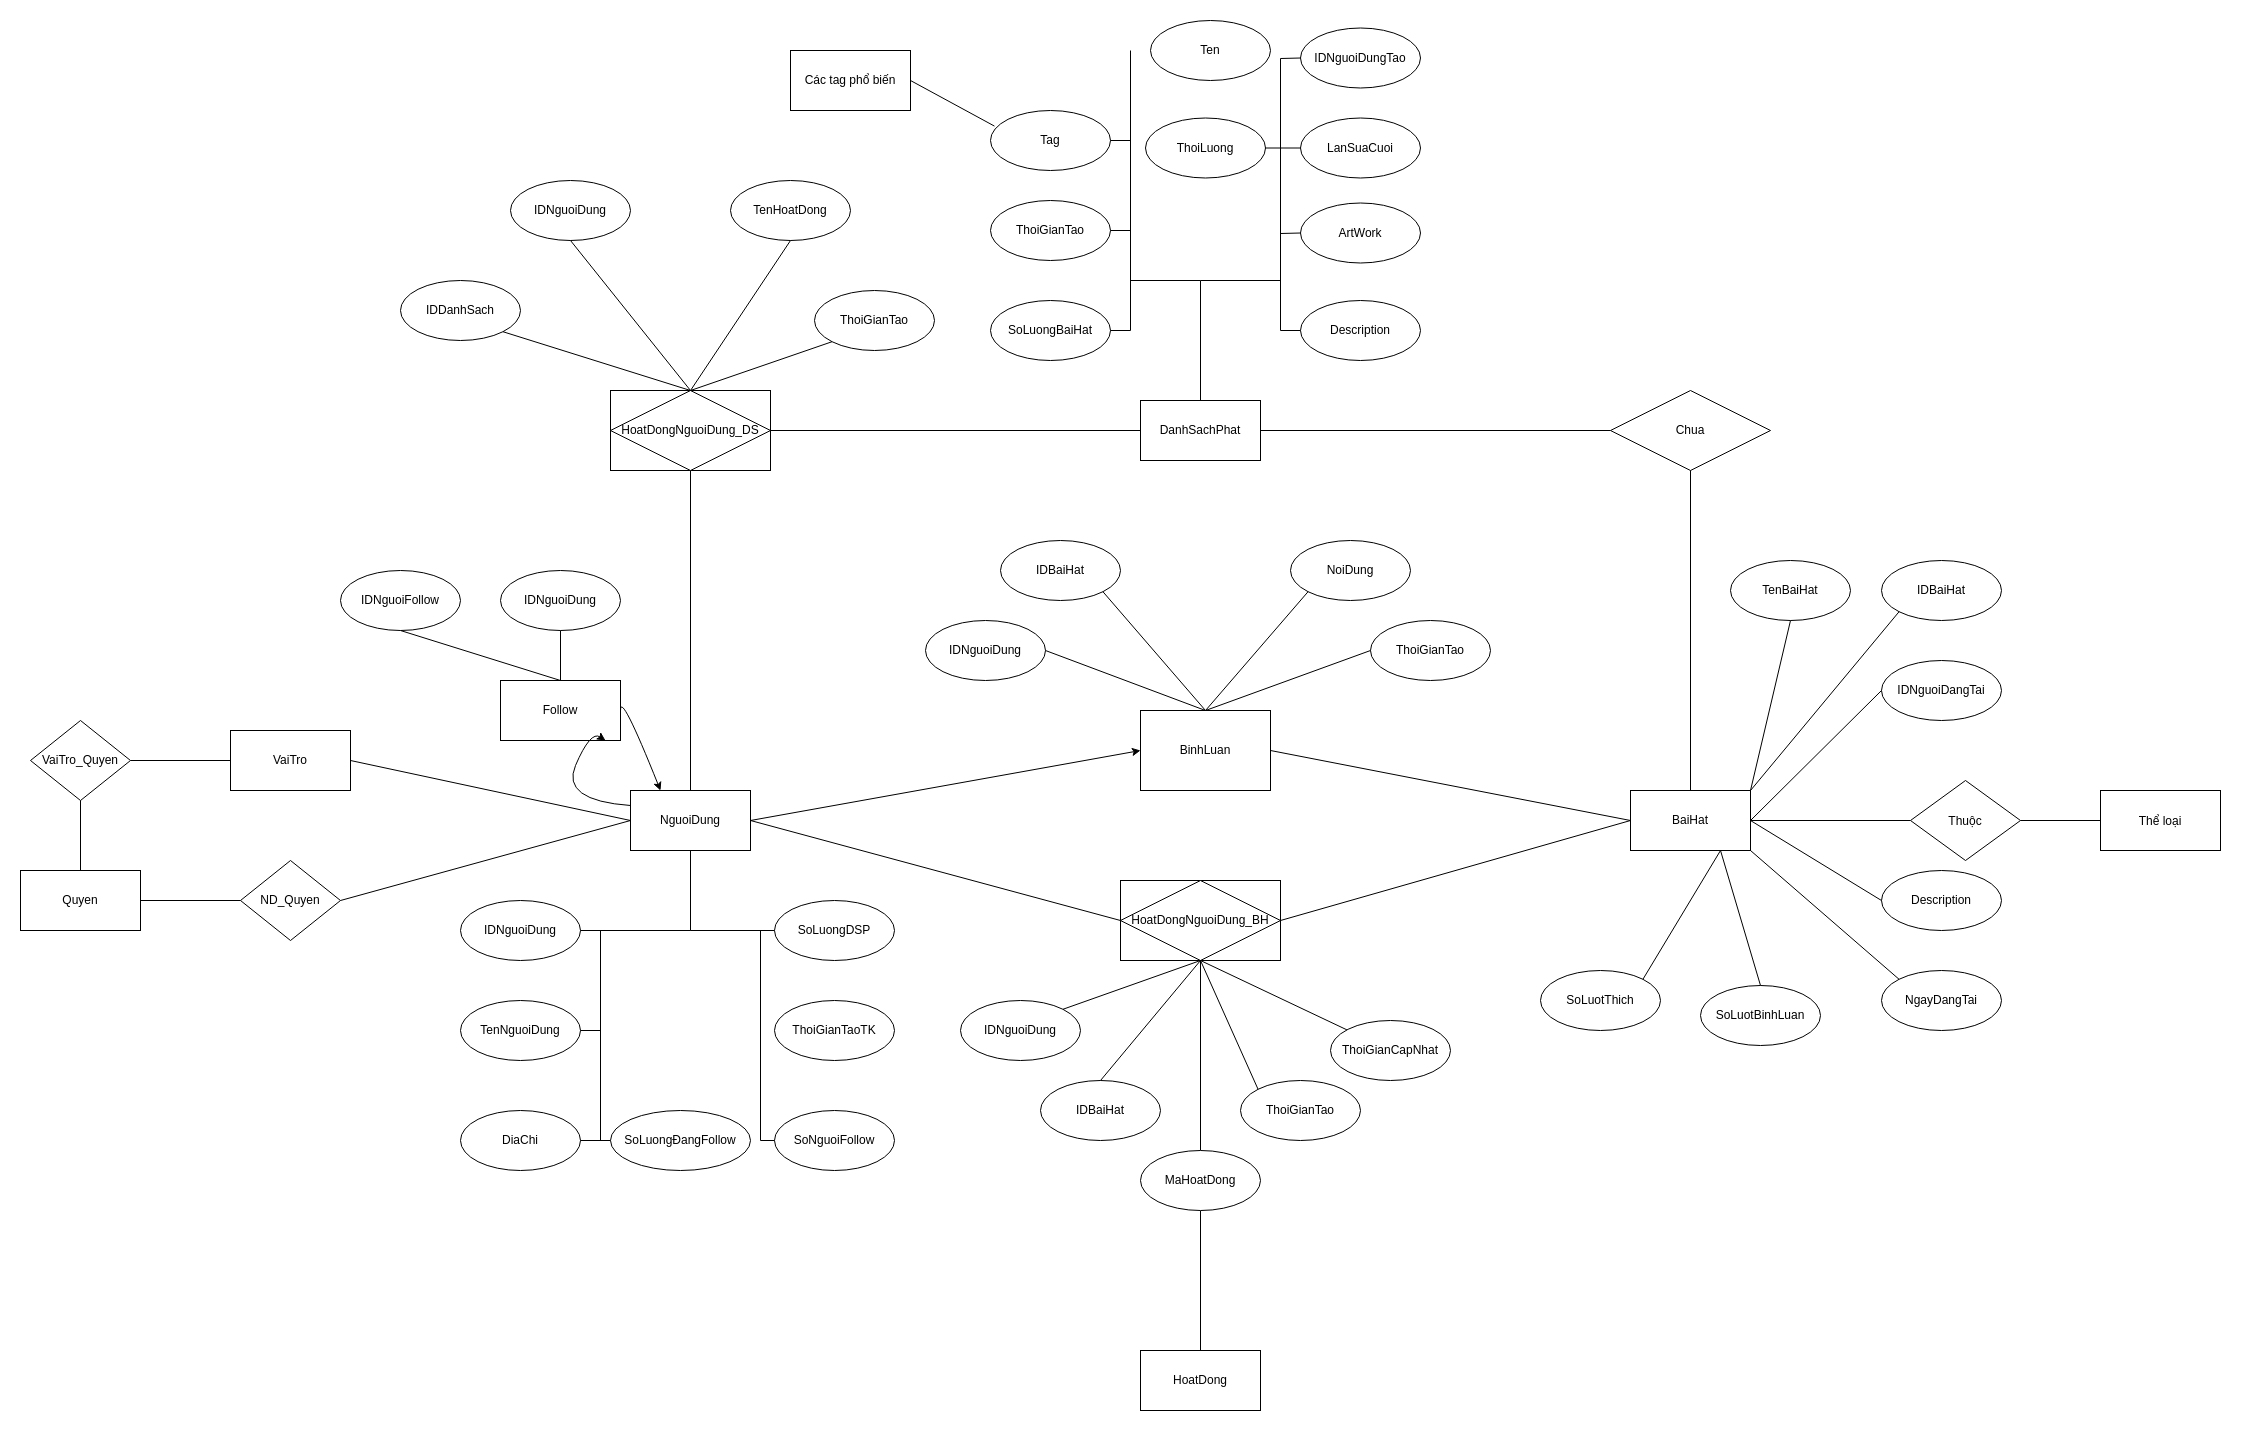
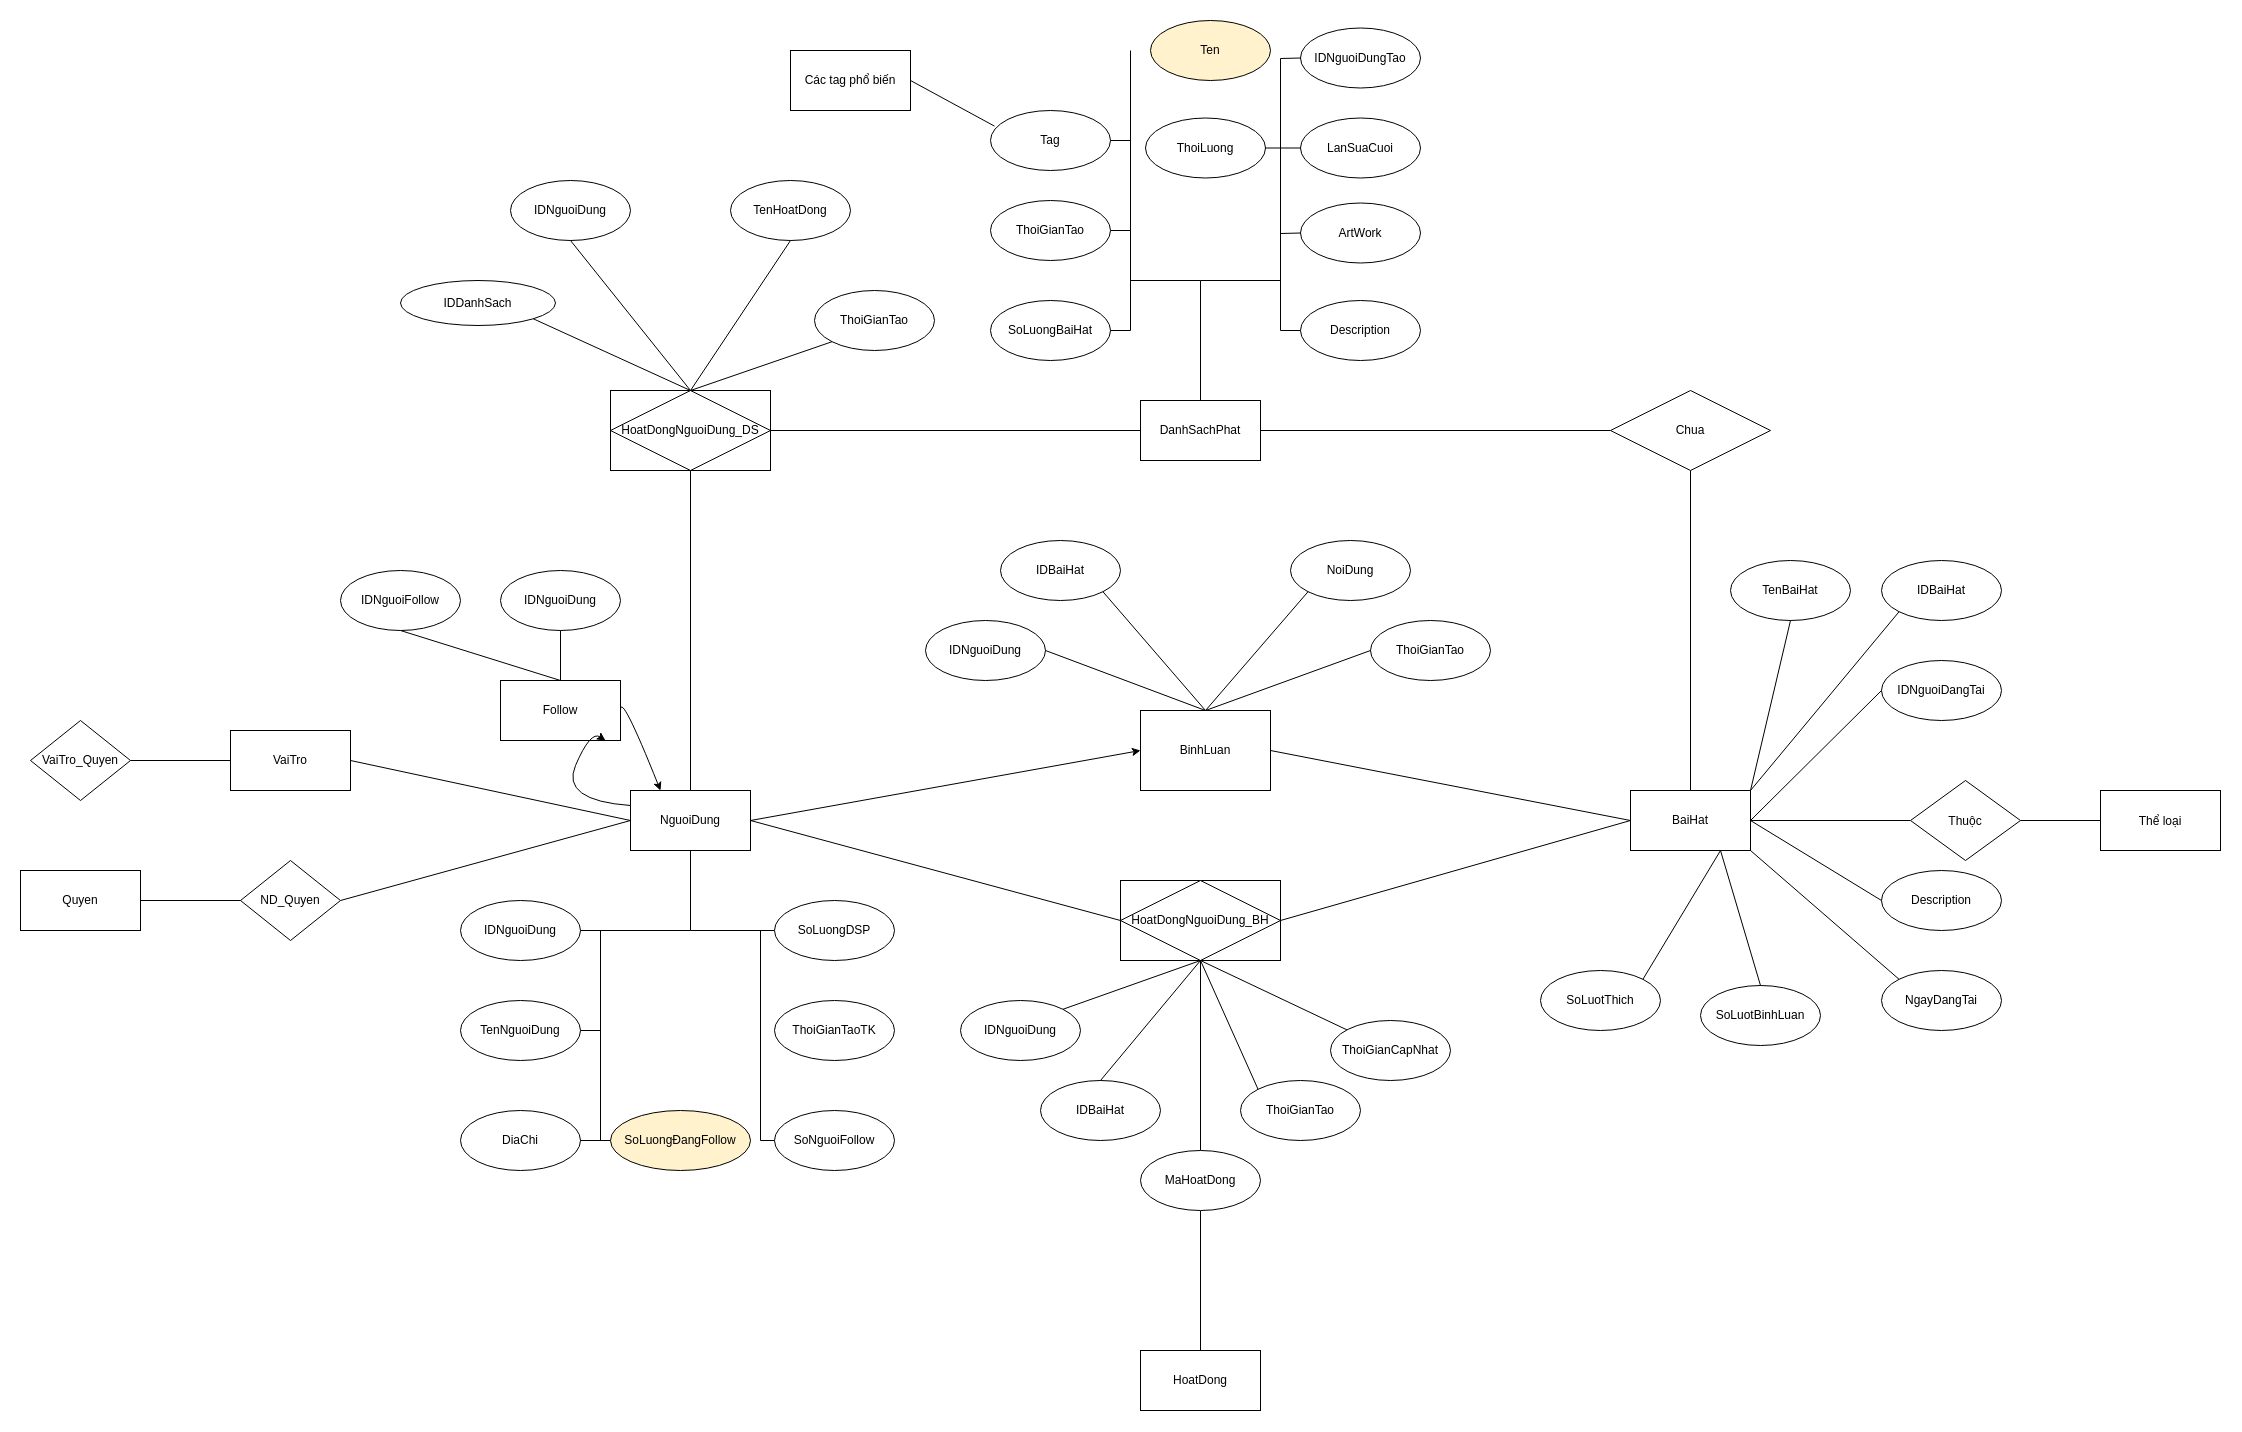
node "Ten": fillcolor #ffffff -> #fff2cc
node "IDDanhSach": size 120x60 -> 155x45
edge "VaiTro_Quyen" -- "Quyen": removed
node "SoLuongĐangFollow": fillcolor #ffffff -> #fff2cc
